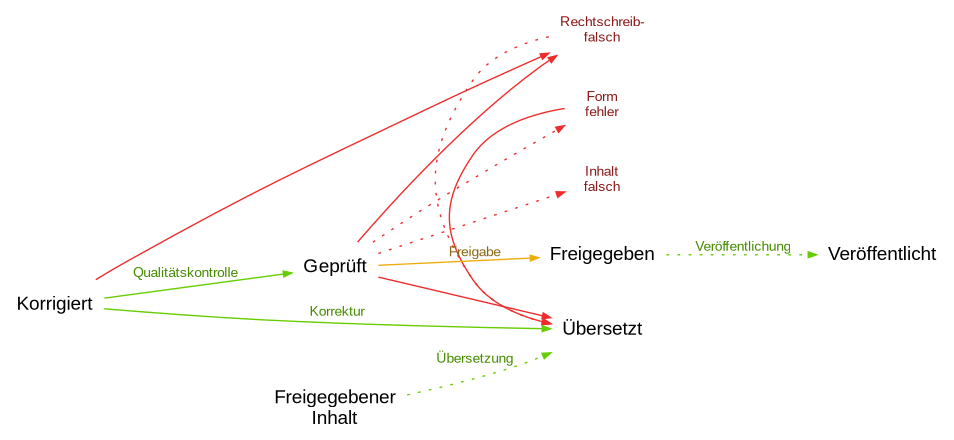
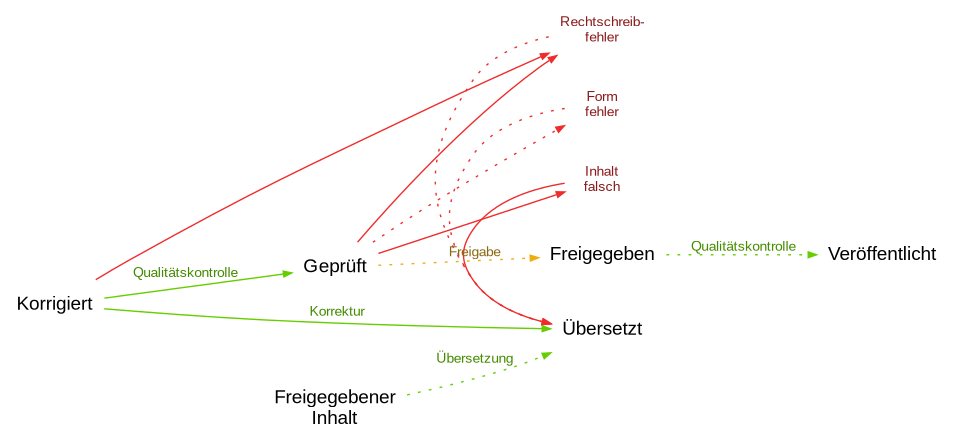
node "Rechtschreib- falsch": label "Rechtschreib- falsch" -> "Rechtschreib- fehler"
edge "Form fehler" -> "Übersetzt": style solid -> dotted
edge "Geprüft" -> "Inhalt falsch": style dotted -> solid
edge "Freigegeben" -> "Veröffentlicht": label " Veröffentlichung" -> " Qualitätskontrolle"
edge "Geprüft" -> "Freigegeben": style solid -> dotted
edge "Geprüft" -> "Übersetzt": now "Inhalt falsch" -> "Übersetzt"
